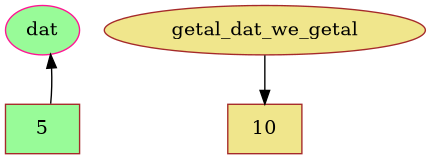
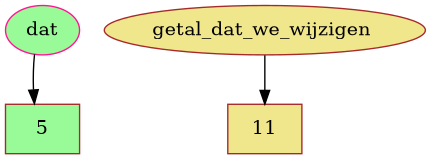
node "getal_dat_we_getal": label "getal_dat_we_getal" -> "getal_dat_we_wijzigen"
edge "5" -> "dat": reversed
node "10": label "10" -> "11"
